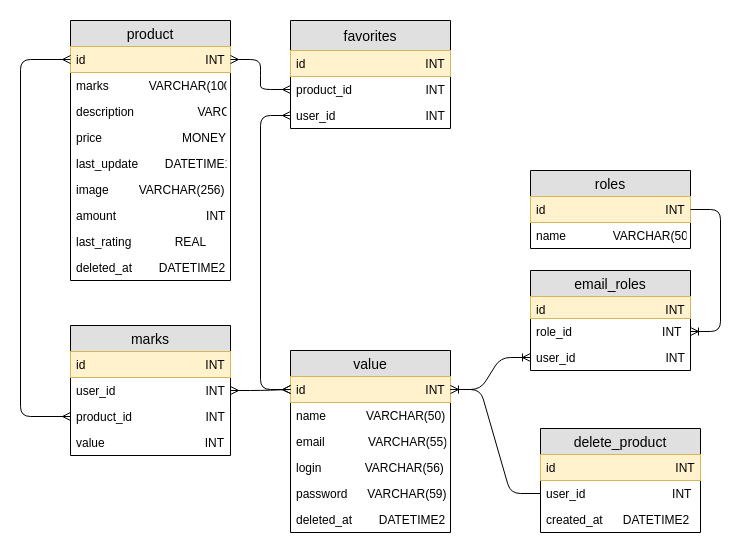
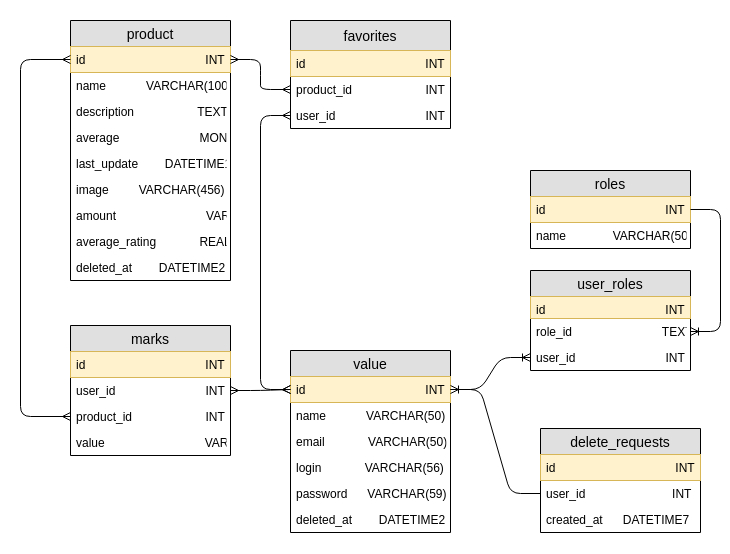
node "marks VARCHAR(100)": label "marks VARCHAR(100)" -> "name VARCHAR(100)"
node "description VARCHAR": label "description VARCHAR" -> "description TEXT"
node "price MONEY": label "price MONEY" -> "average MONEY"
node "image VARCHAR(256)": label "image VARCHAR(256)" -> "image VARCHAR(456)"
node "amount INT": label "amount INT" -> "amount VARCHAR"
node "last_rating REAL": label "last_rating REAL" -> "average_rating REAL"
node "email_roles": label "email_roles" -> "user_roles"
node "role_id INT": label "role_id INT" -> "role_id TEXT"
node "email VARCHAR(55)": label "email VARCHAR(55)" -> "email VARCHAR(50)"
node "delete_product": label "delete_product" -> "delete_requests"
node "value INT": label "value INT" -> "value VARCHAR"
node "created_at DATETIME2": label "created_at DATETIME2" -> "created_at DATETIME7"
